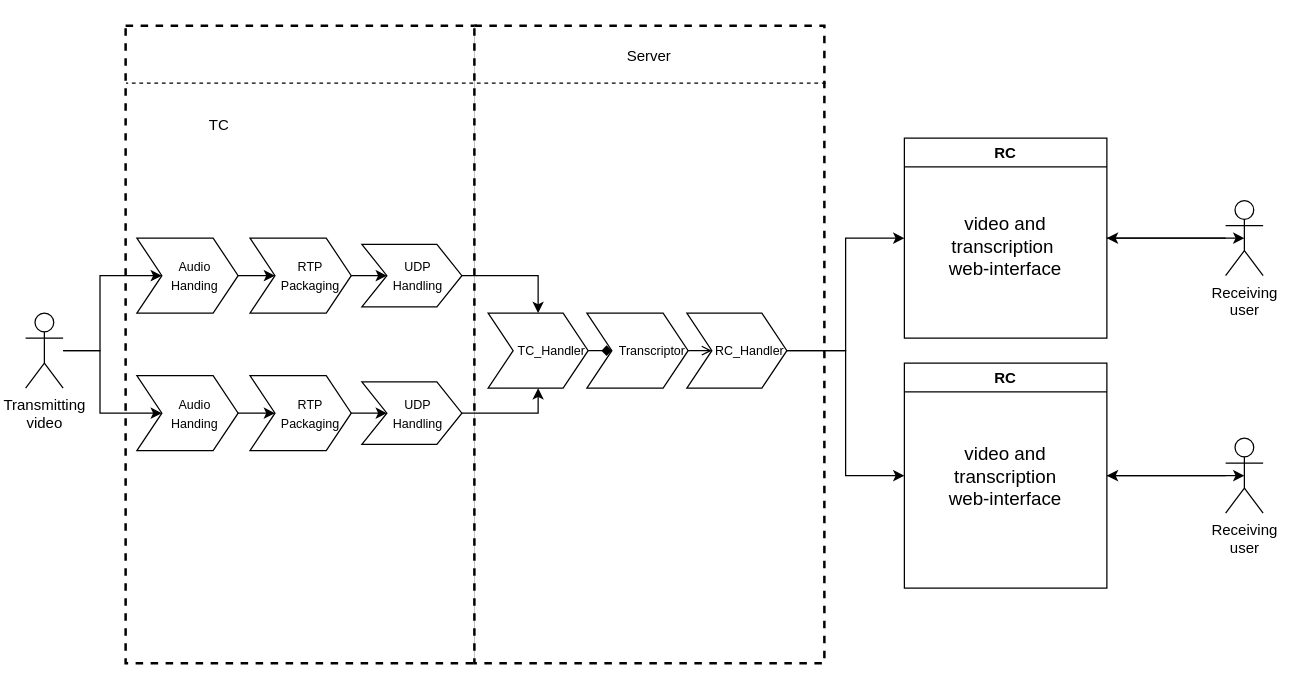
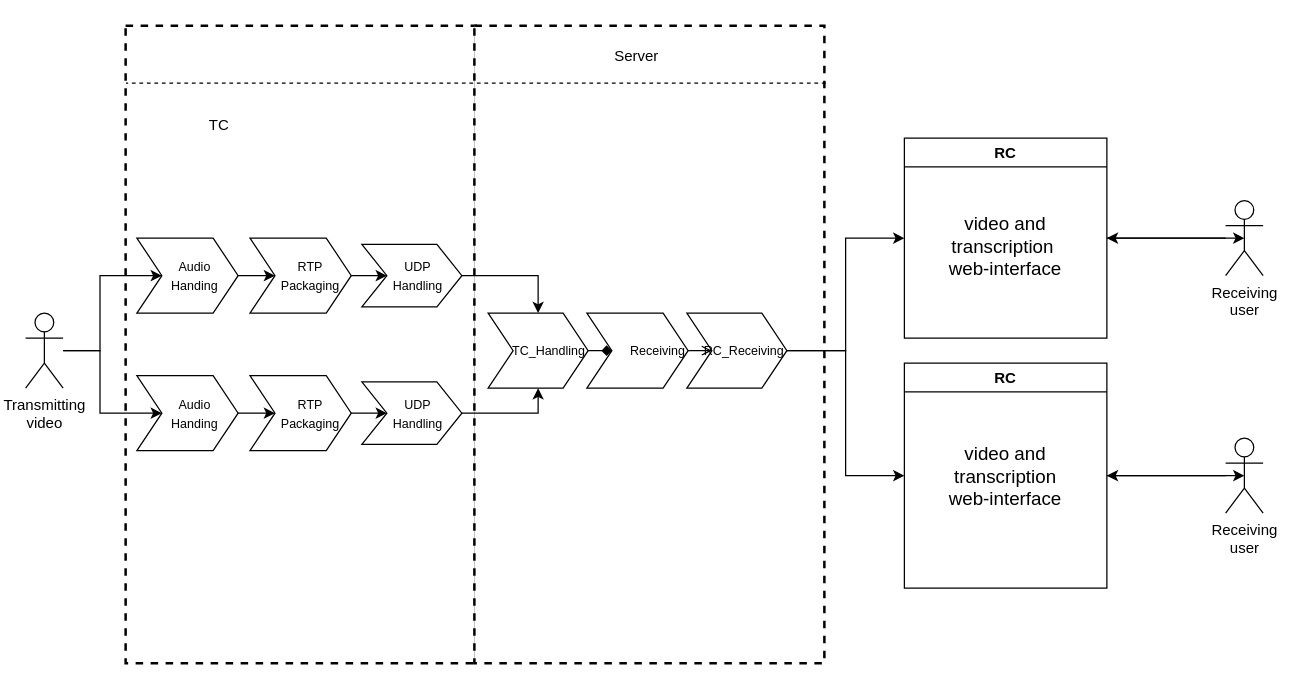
node "Server": moved (649, 57) -> (637, 57)
node "TC_Handler": label "TC_Handler" -> "TC_Handling"
node "Transcriptor": label "Transcriptor" -> "Receiving"
node "RC_Handler": label "RC_Handler" -> "RC_Receiving"
